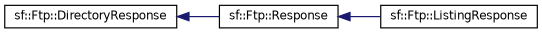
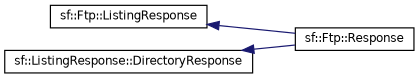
node "sf::Ftp::DirectoryResponse": label "sf::Ftp::DirectoryResponse" -> "sf::ListingResponse::DirectoryResponse"
edge "sf::Ftp::ListingResponse" -> "sf::Ftp::Response": reversed
